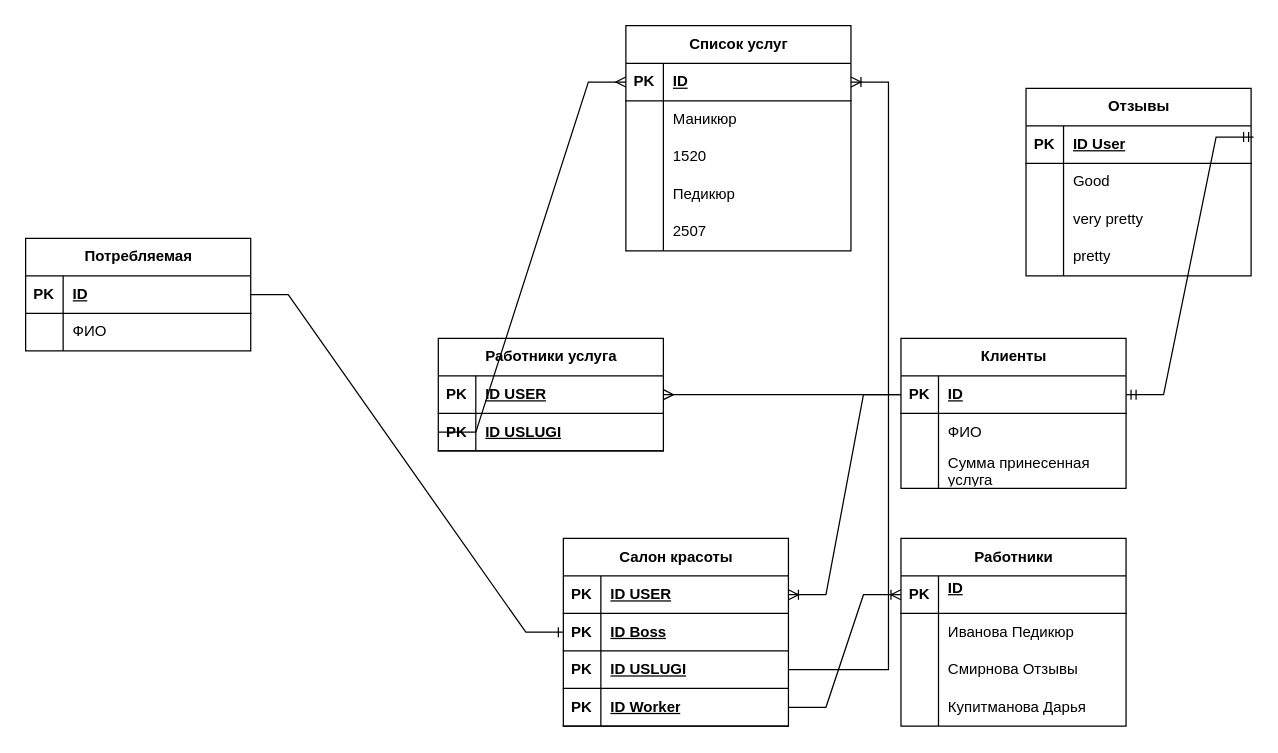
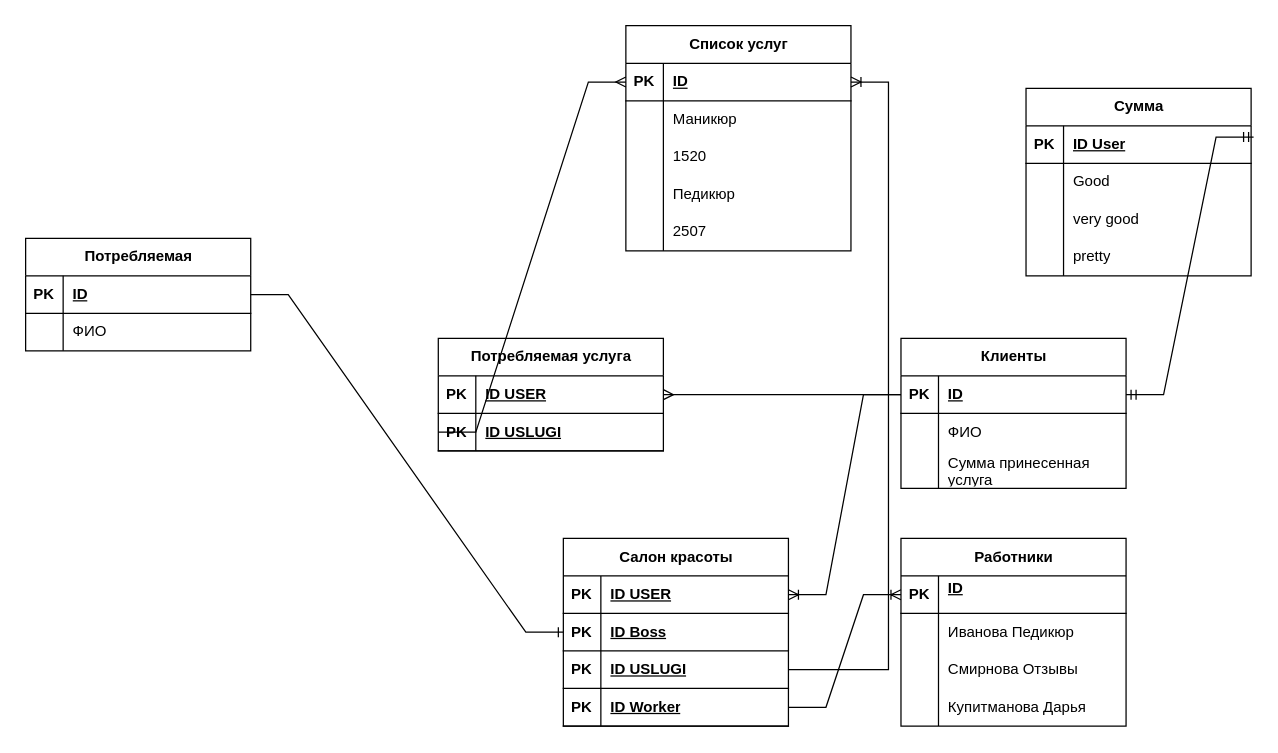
node "Отзывы": label "Отзывы" -> "Сумма"
node "very pretty": label "very pretty" -> "very good"
node "Работники услуга": label "Работники услуга" -> "Потребляемая услуга"
